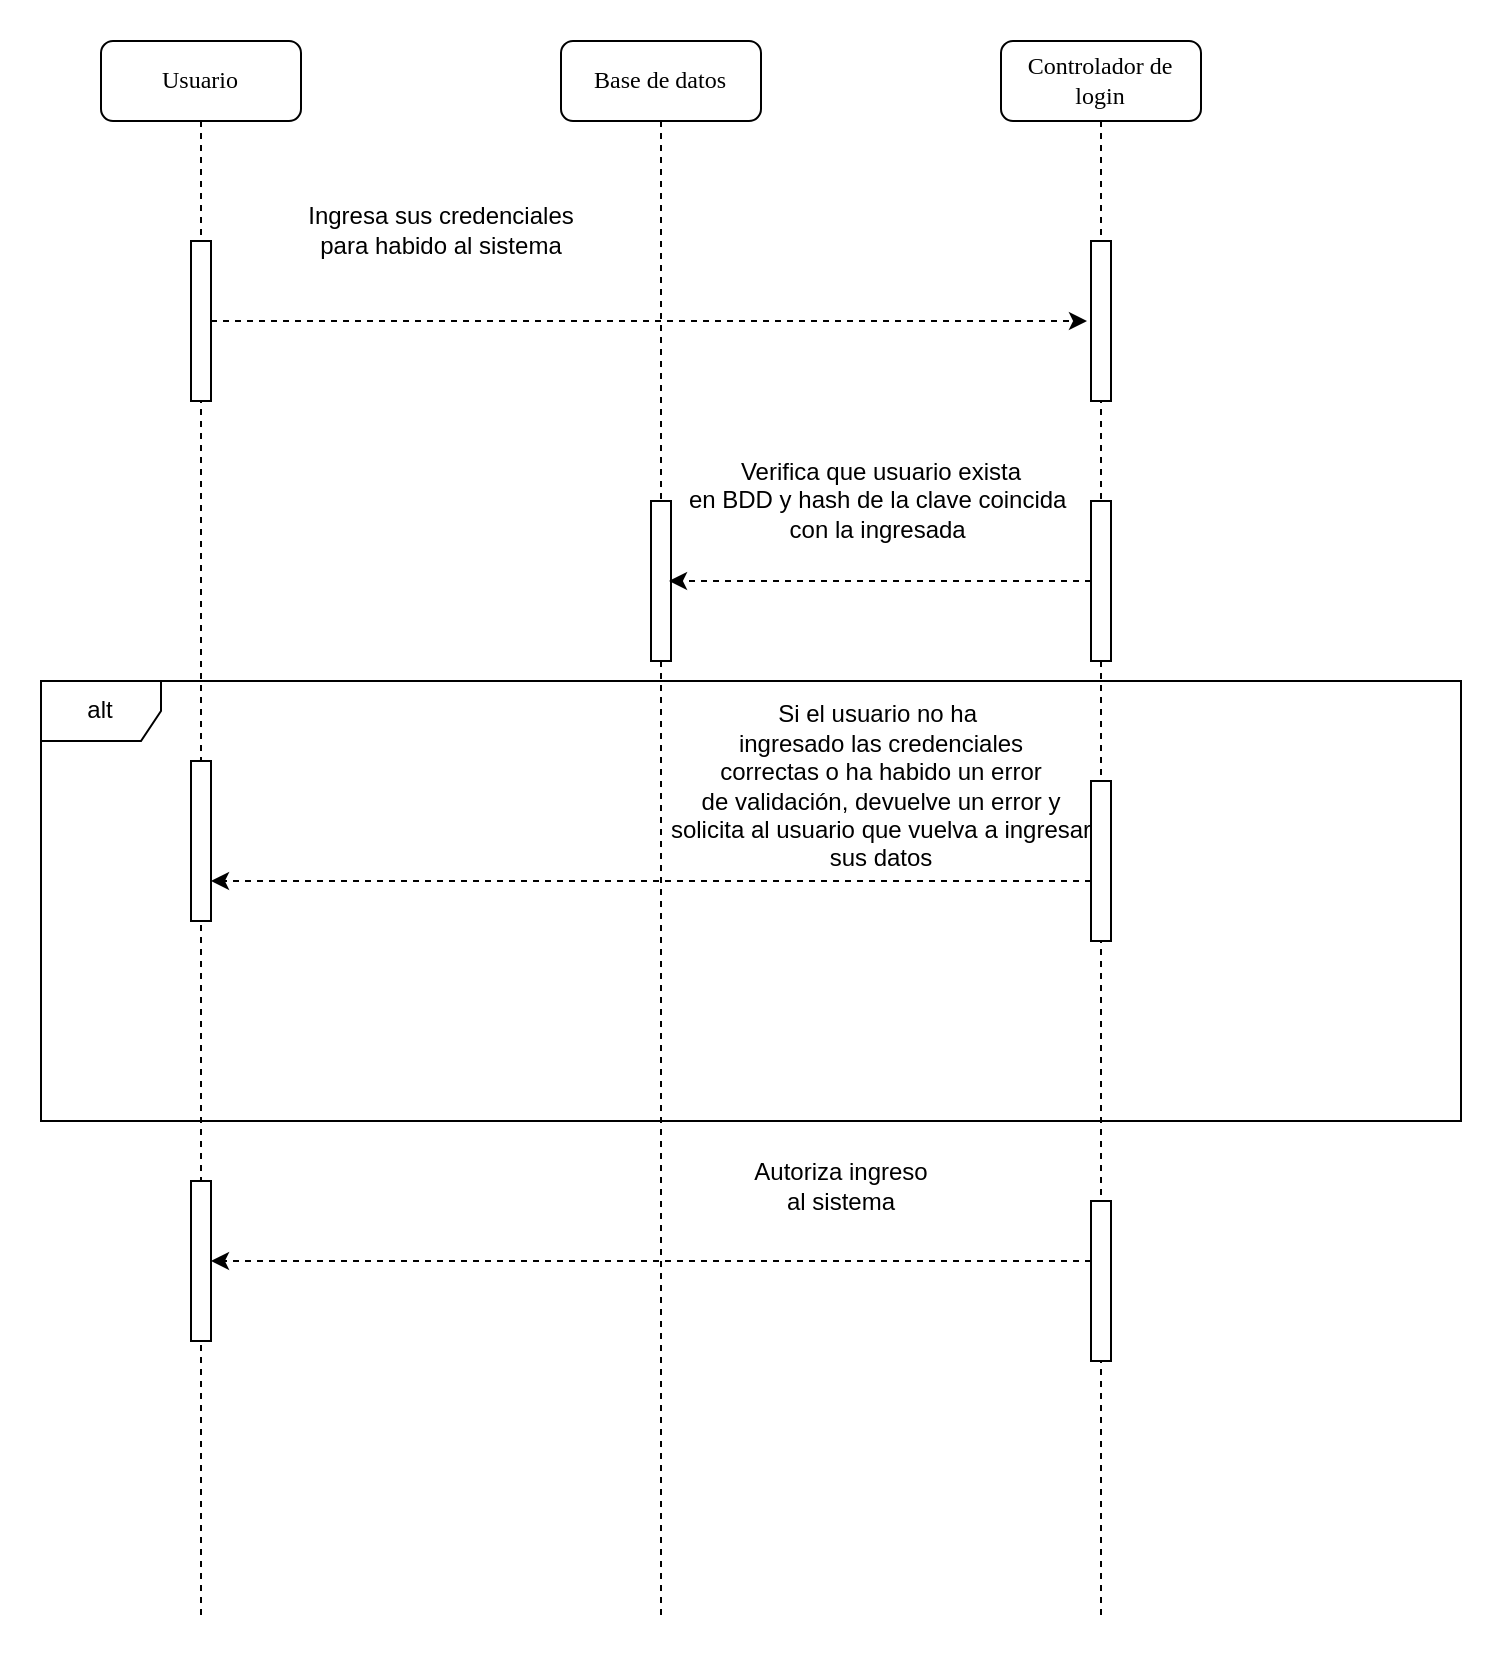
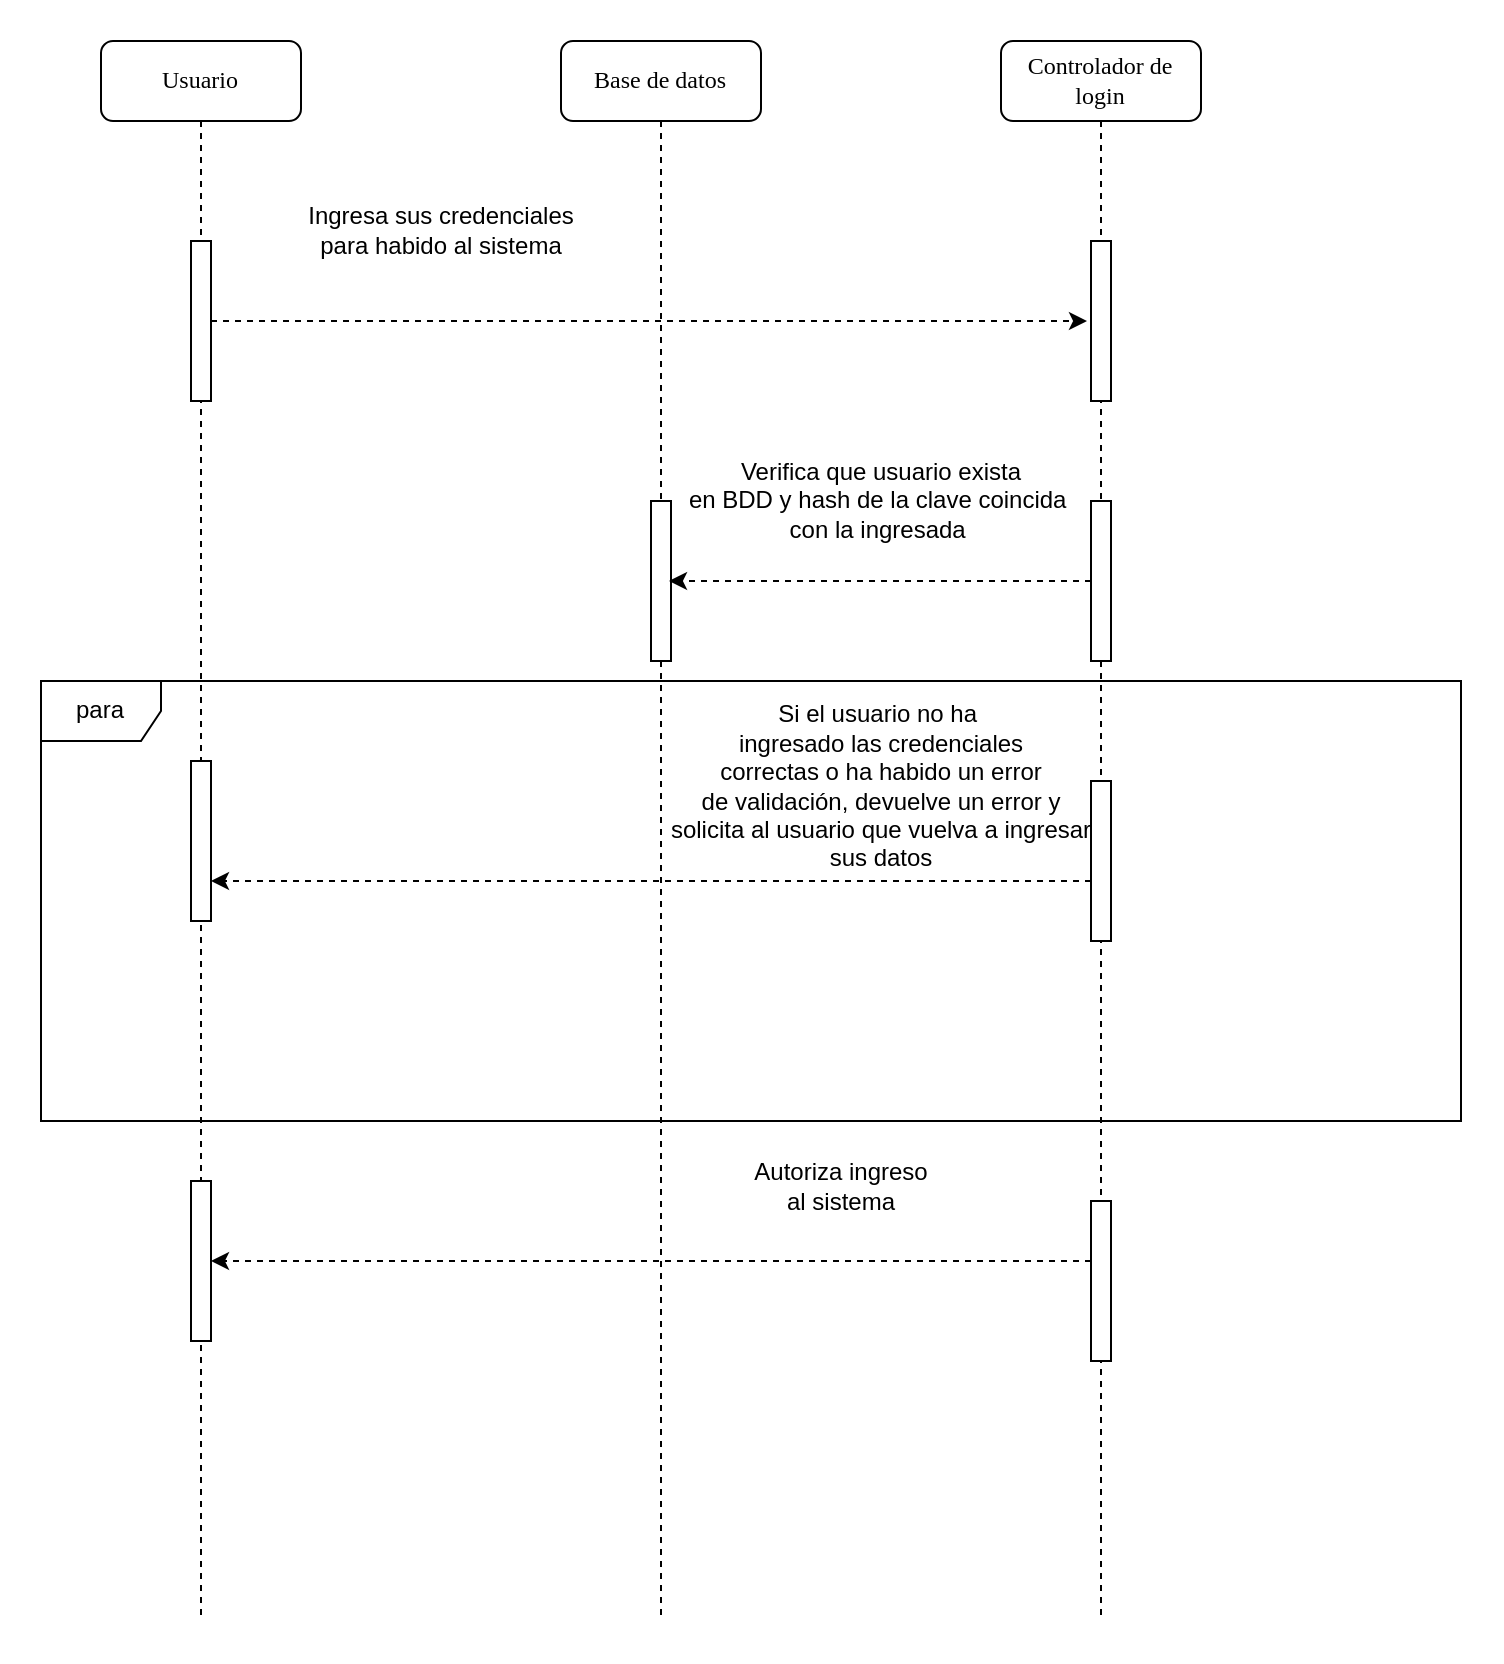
node "alt": label "alt" -> "para"
